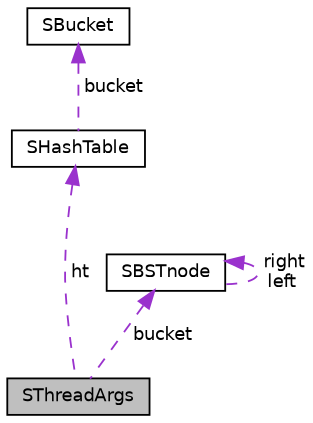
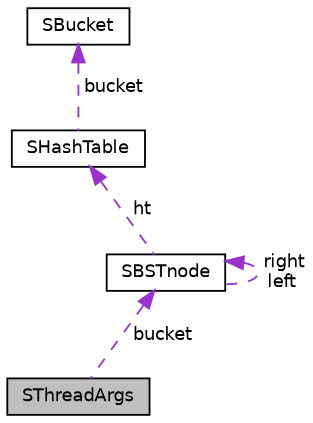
edge "SThreadArgs" -> "SHashTable": now "SBSTnode" -> "SHashTable"
